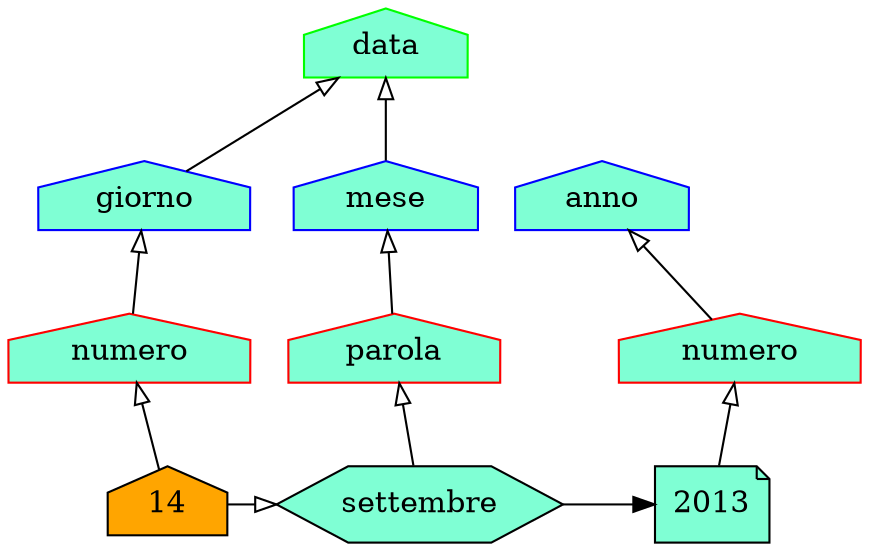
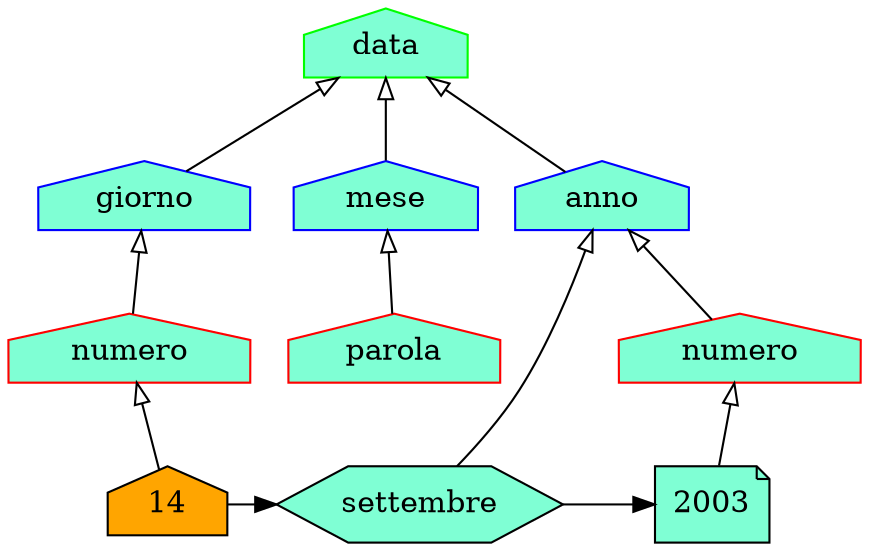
edge "anno" -> "data": added
edge "settembre" -> "parola": now "settembre" -> "anno"
edge "14" -> "settembre": arrowhead empty -> normal
node "2013": label "2013" -> "2003"
